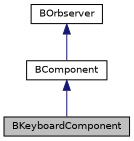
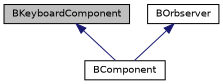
edge "BKeyboardComponent" -> "BComponent": reversed
